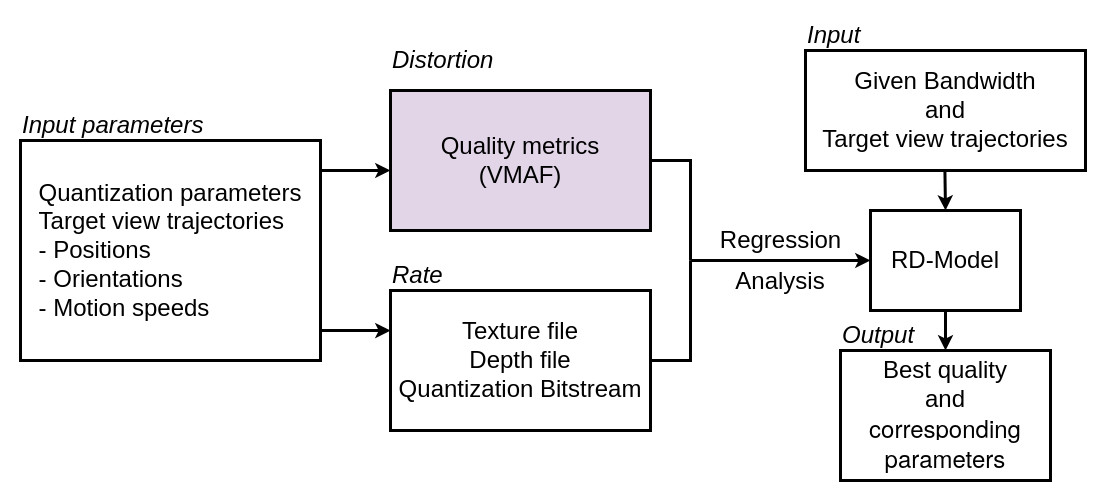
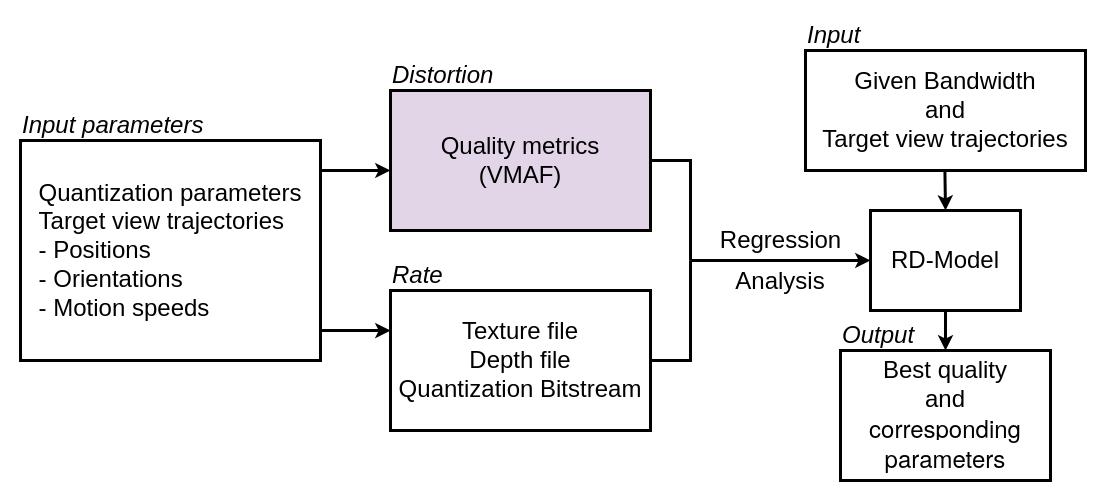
node "Distortion": moved (451, 61) -> (451, 76)
